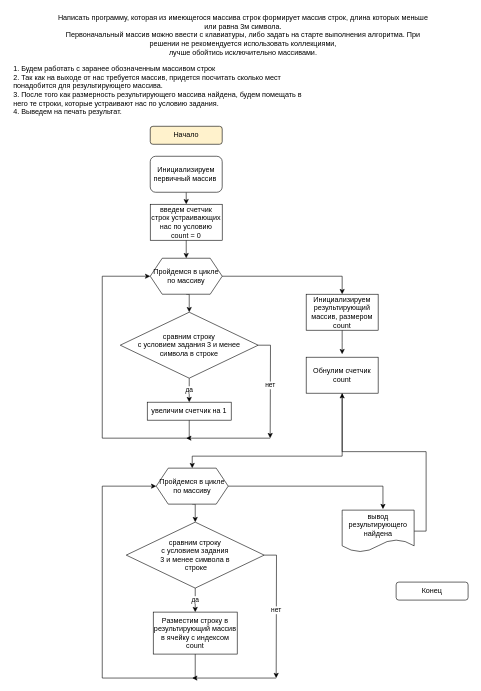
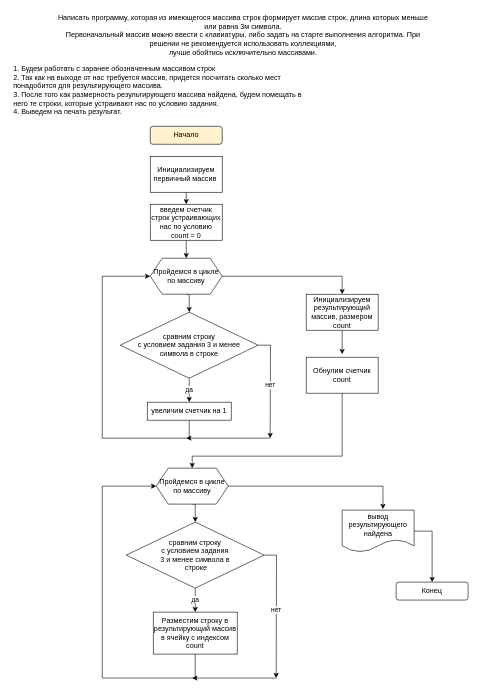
node "Инициализируем первичный массив": shape rounded rectangle -> rectangle
edge "вывод результирующего найдена" -> "Обнулим счетчик count": now "вывод результирующего найдена" -> "Конец"
